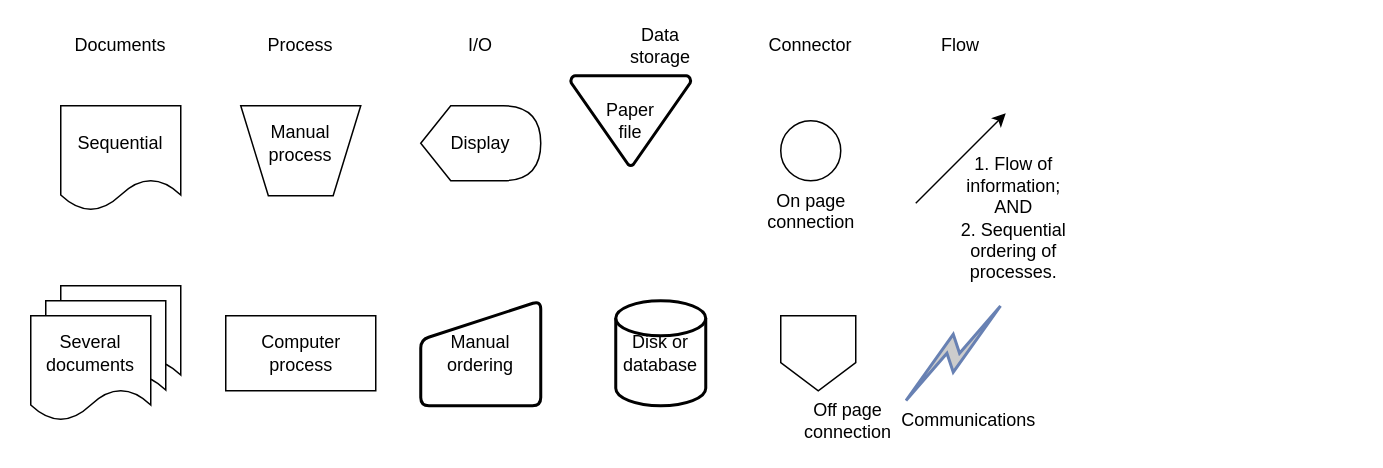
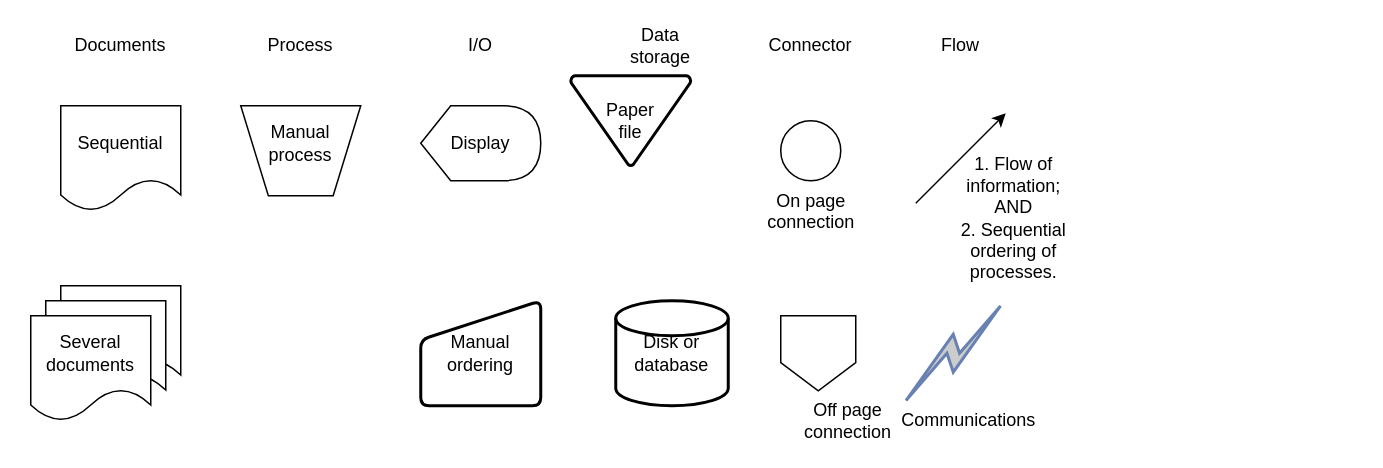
node "Computer process": removed
node "Disk or database": size 90x105 -> 113x105
